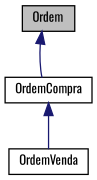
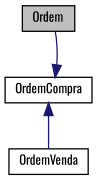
edge "OrdemCompra" -> "Ordem": reversed
